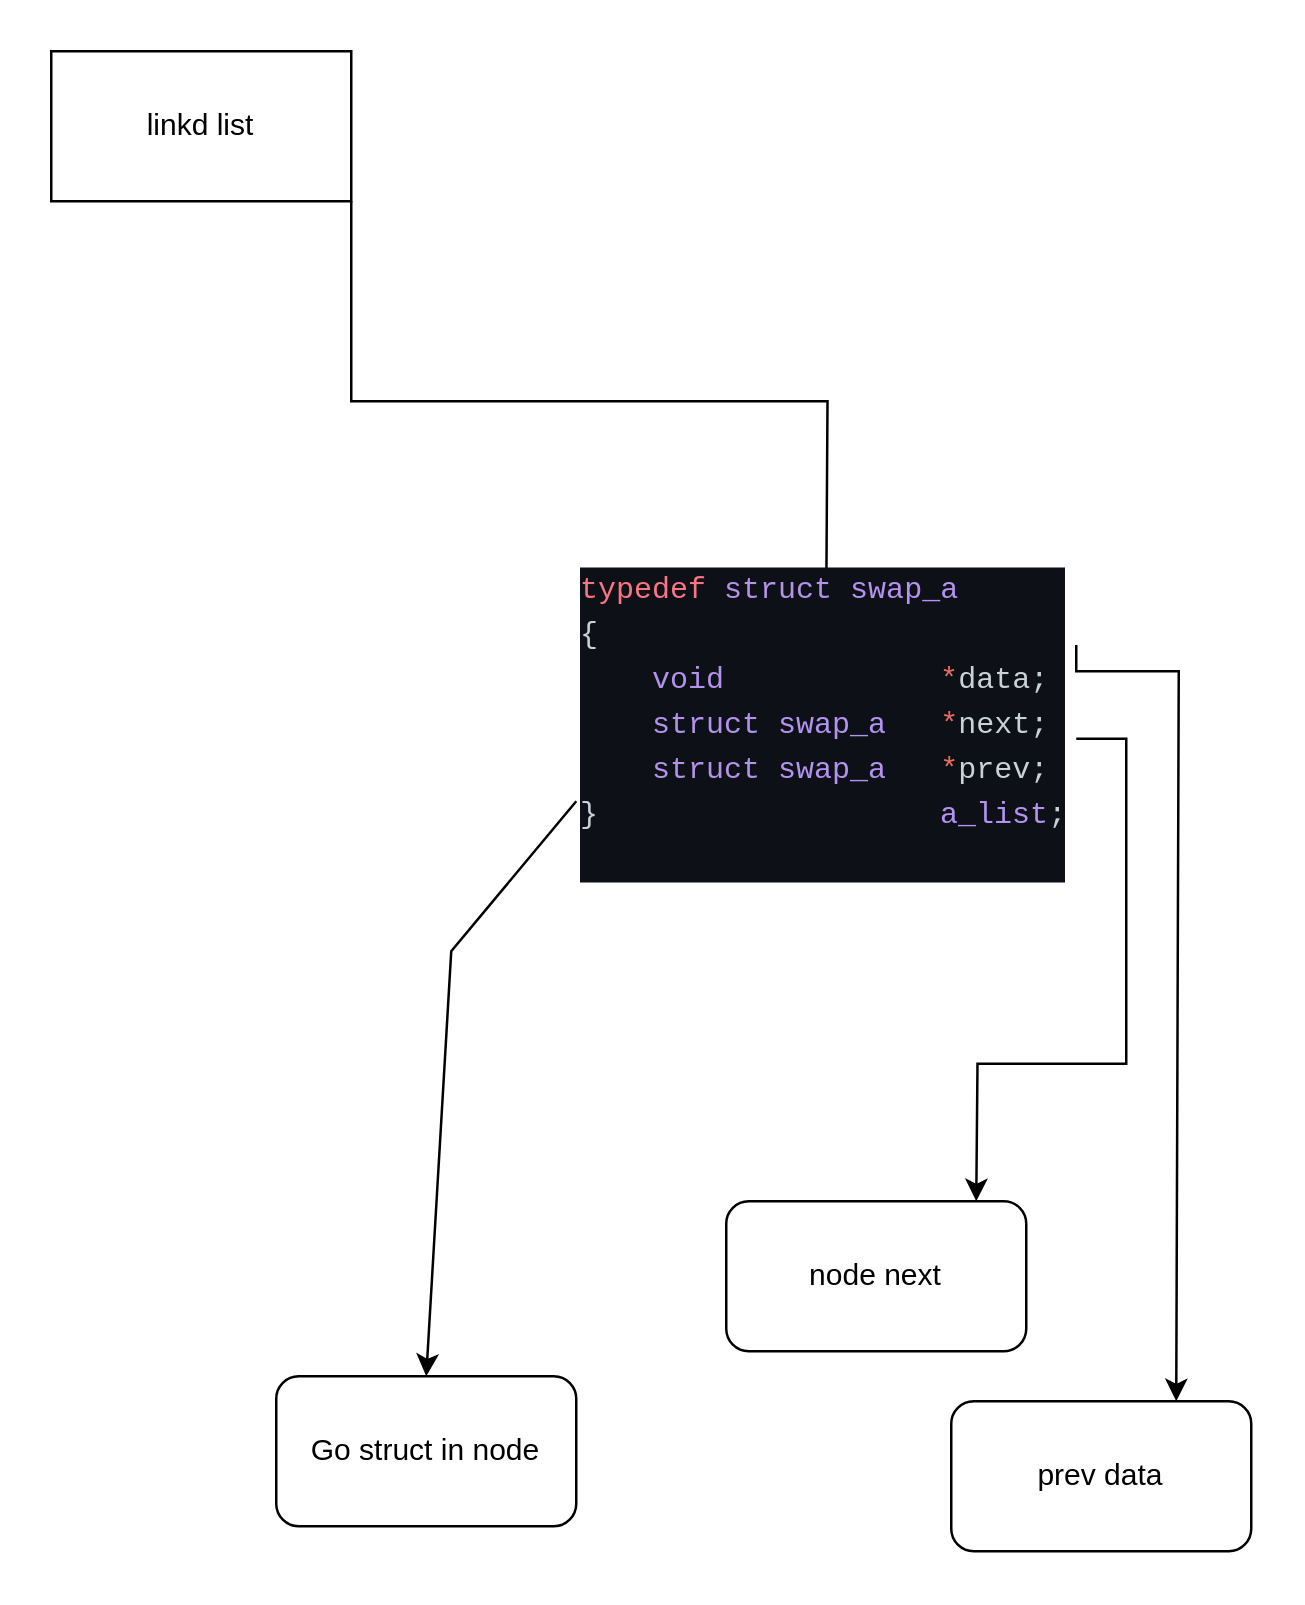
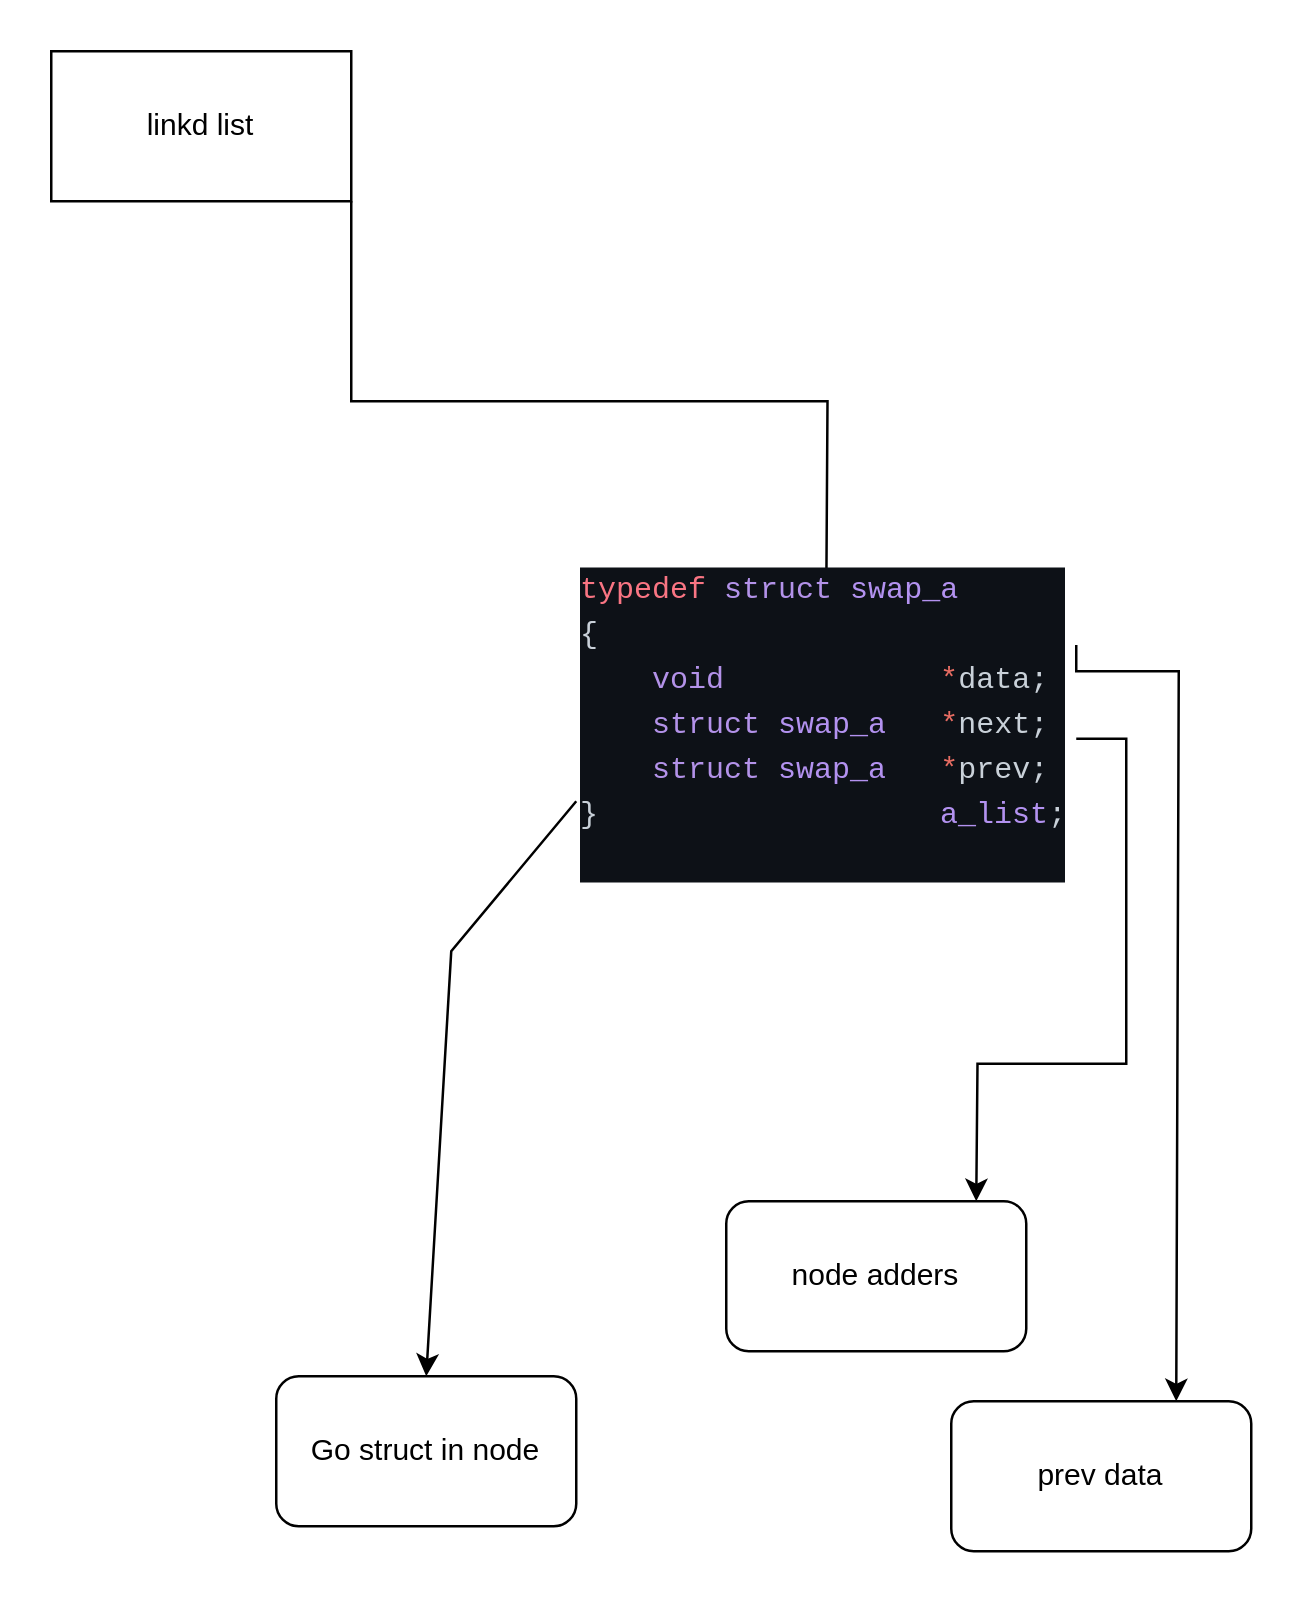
node "node next": label "node next" -> "node adders"
